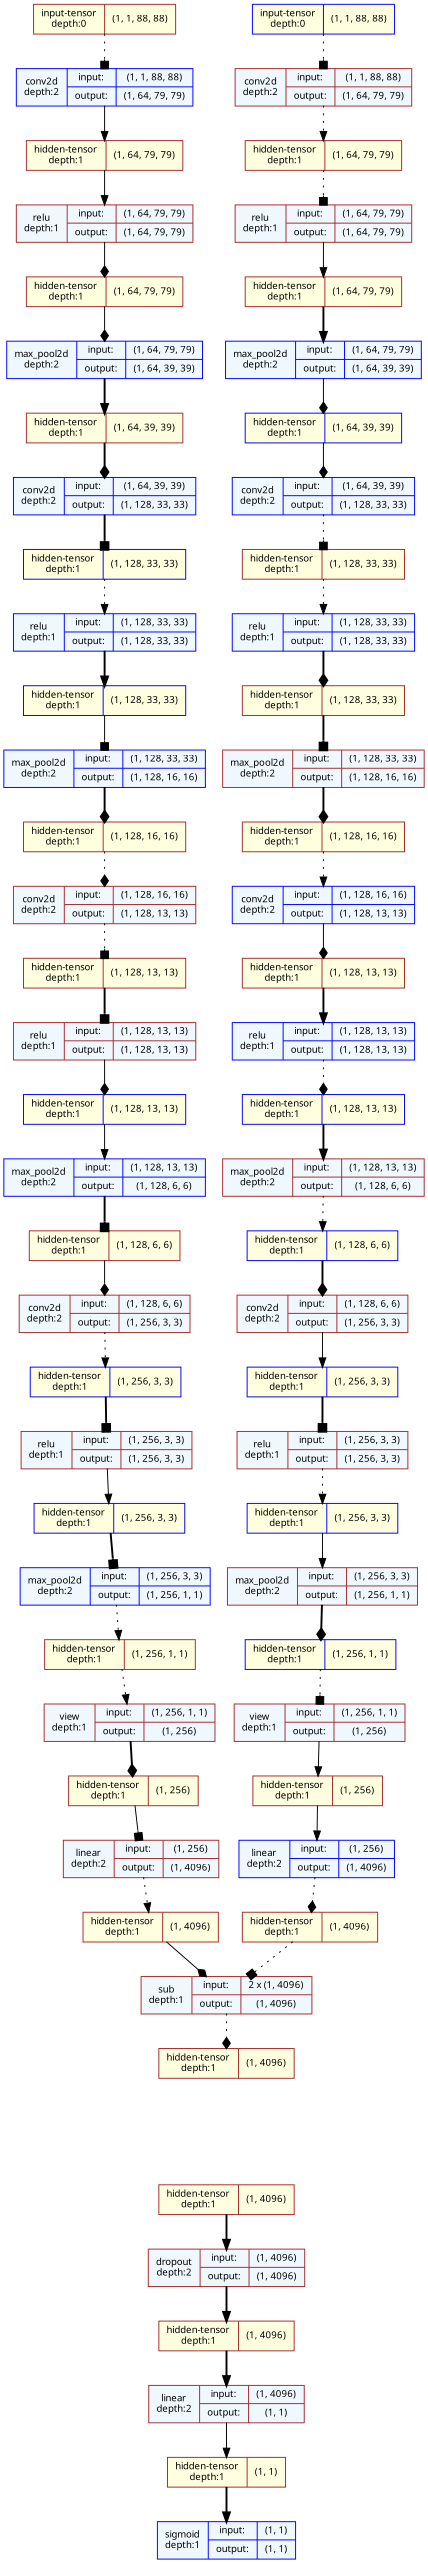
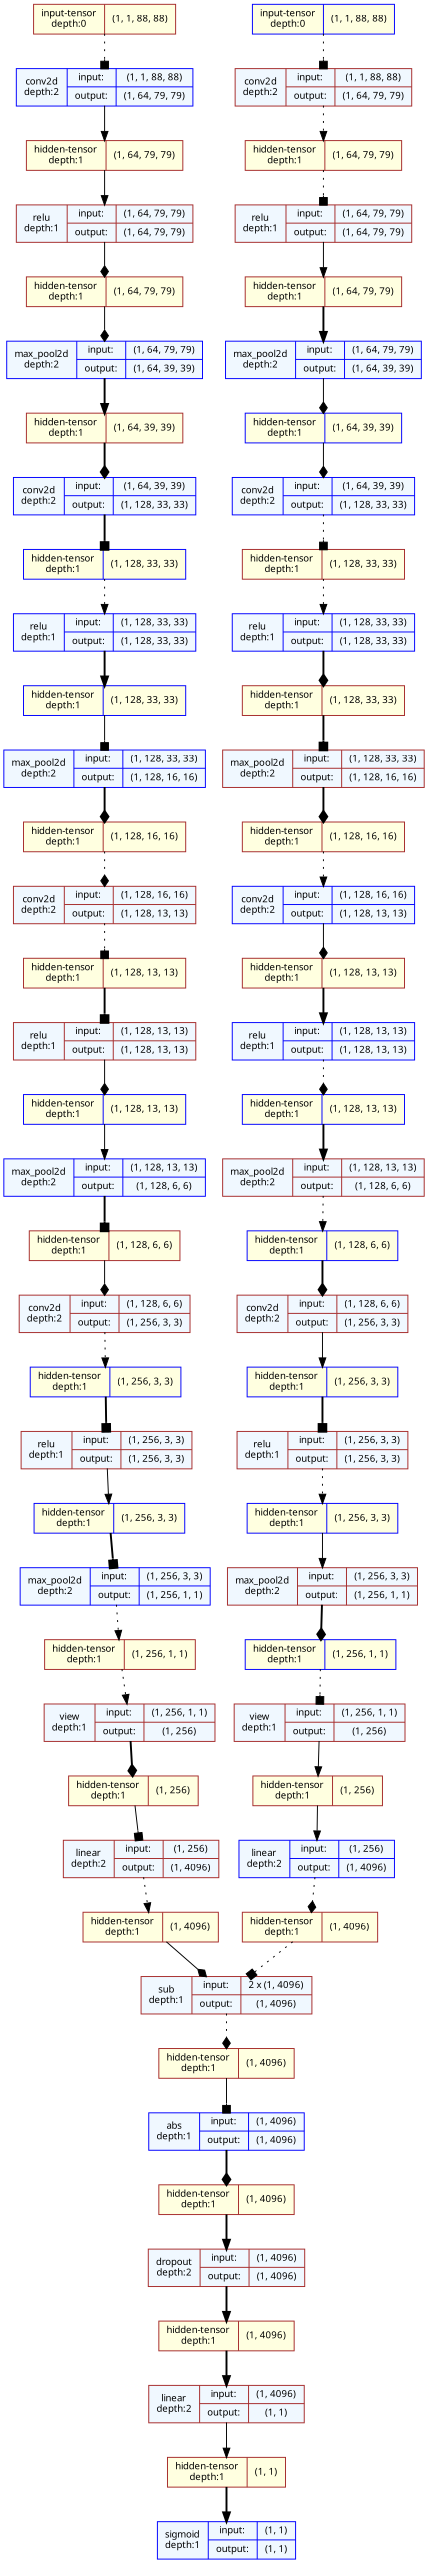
node "abs": added
